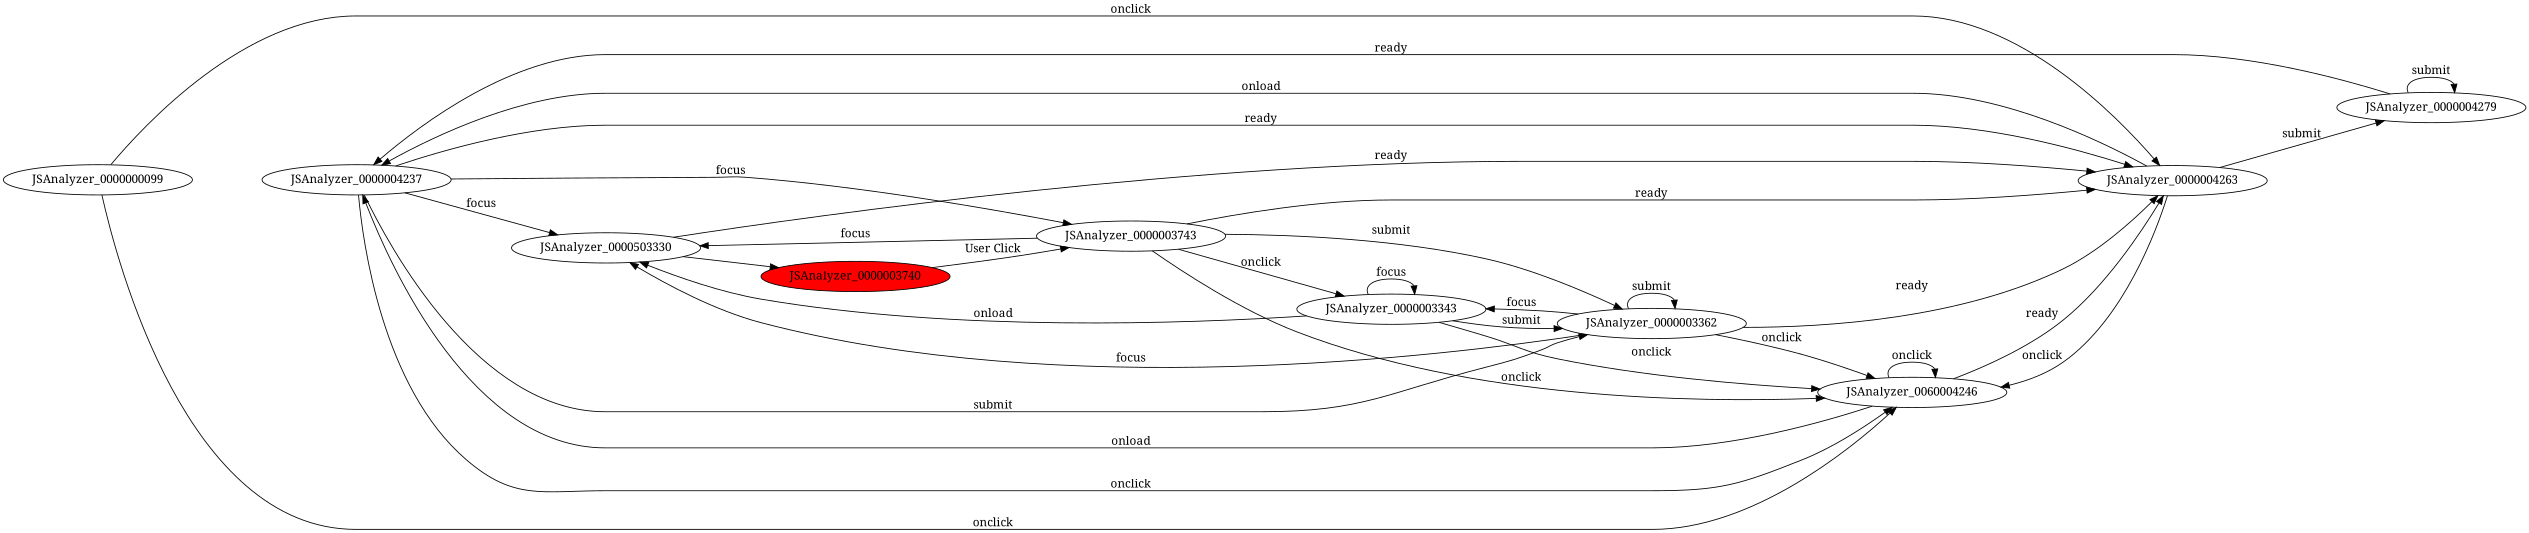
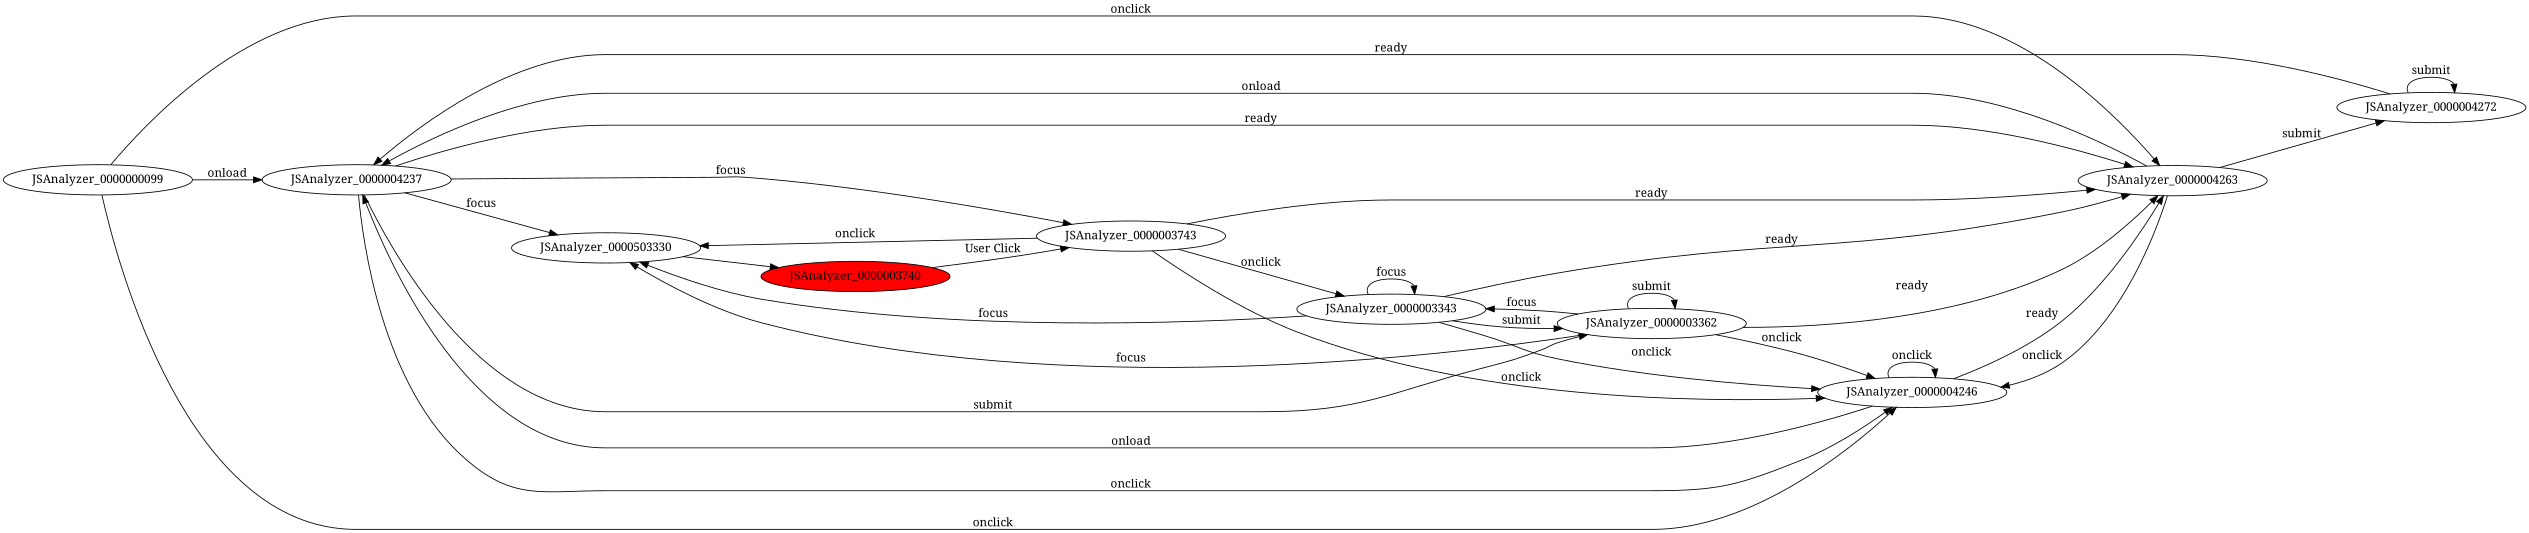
node "JSAnalyzer_0000004279": label "JSAnalyzer_0000004279" -> "JSAnalyzer_0000004272"
edge "JSAnalyzer_0000503330" -> "JSAnalyzer_0000004263": now "JSAnalyzer_0000003343" -> "JSAnalyzer_0000004263"
edge "JSAnalyzer_0000000099" -> "JSAnalyzer_0000004237": added, label "onload"
edge "JSAnalyzer_0000003743" -> "JSAnalyzer_0000503330": label "focus" -> "onclick"
edge "JSAnalyzer_0000003743" -> "JSAnalyzer_0000003362": removed, label "submit"
edge "JSAnalyzer_0000003343" -> "JSAnalyzer_0000503330": label "onload" -> "focus"
node "JSAnalyzer_0060004246": label "JSAnalyzer_0060004246" -> "JSAnalyzer_0000004246"
